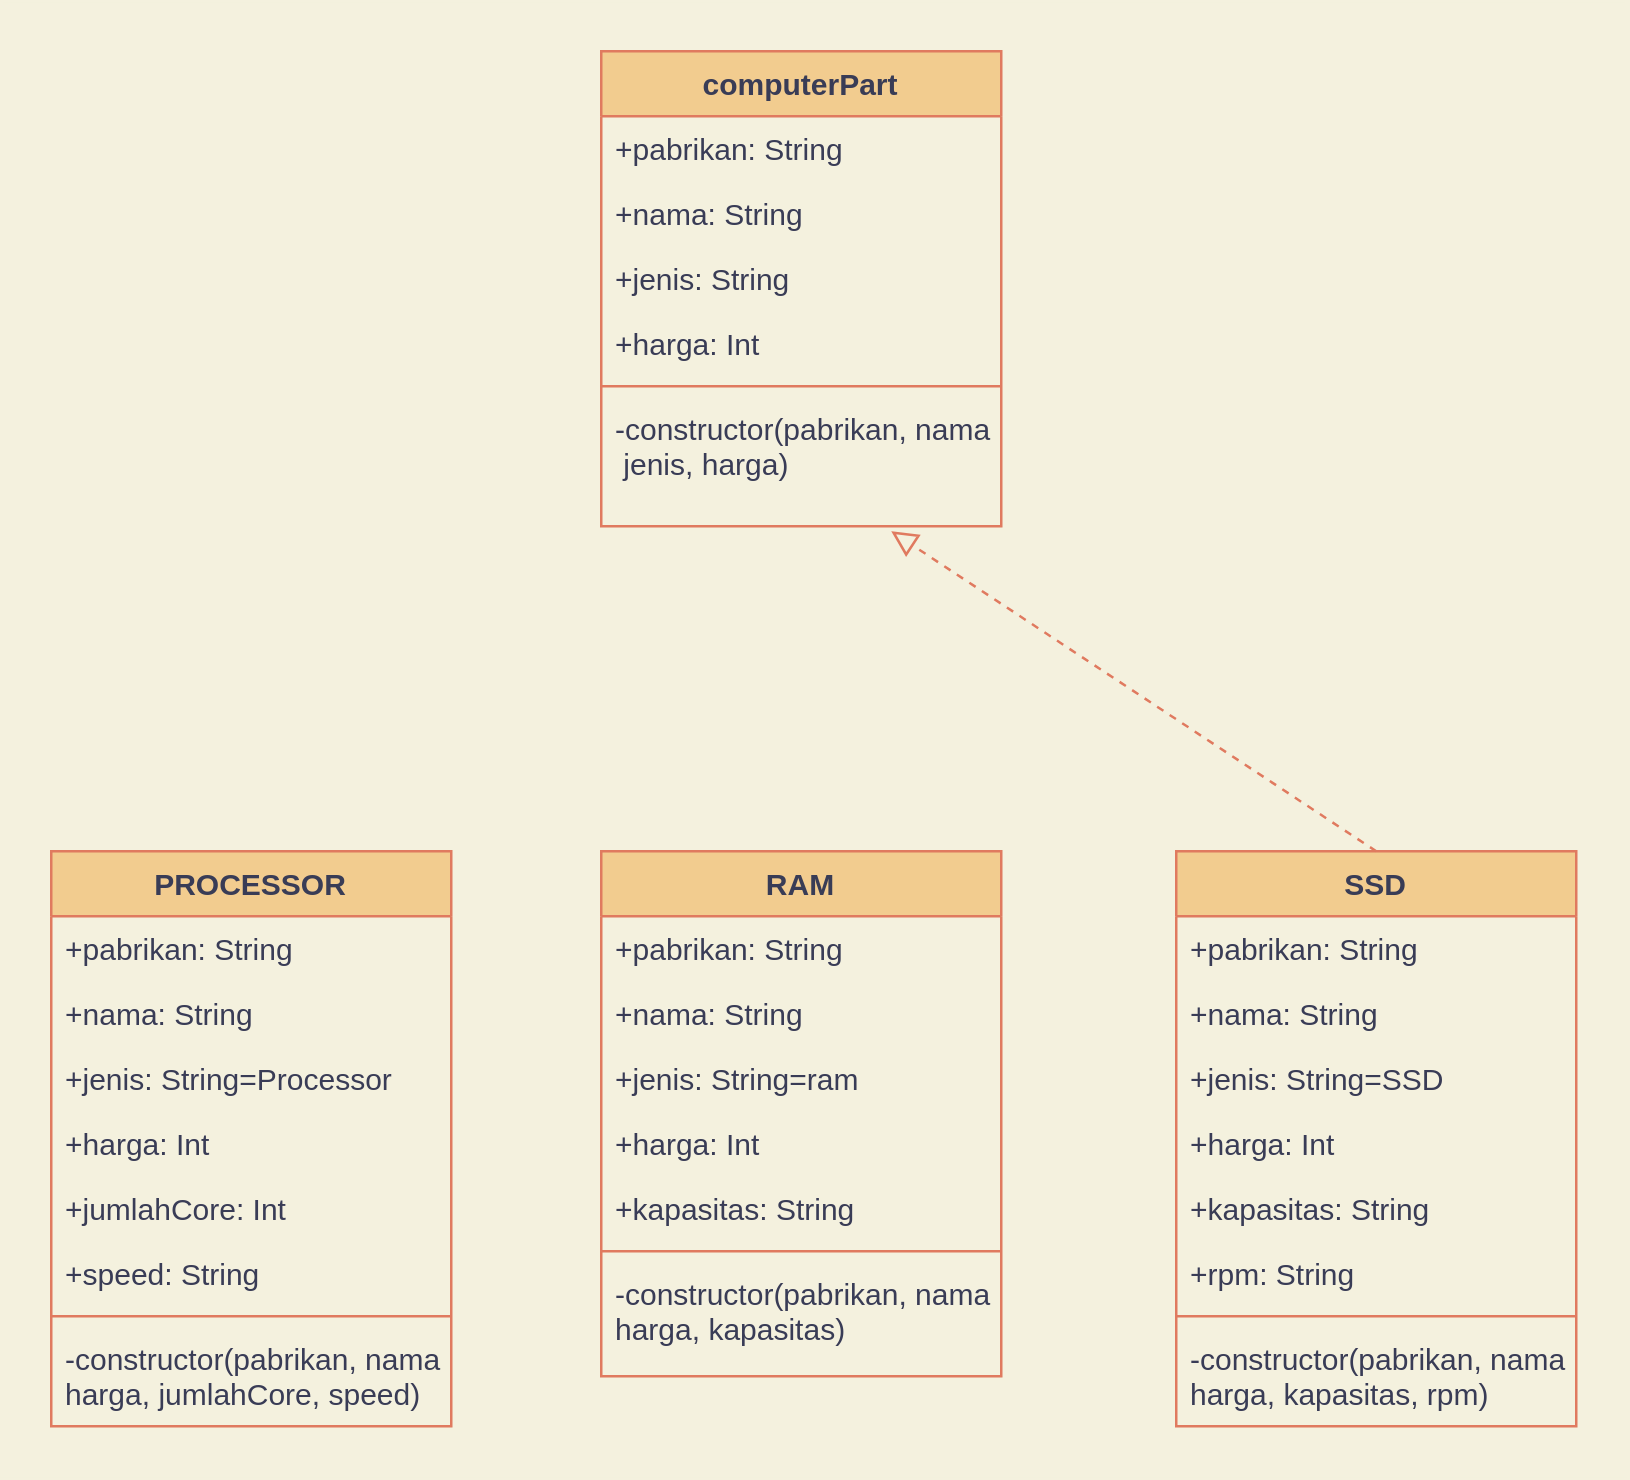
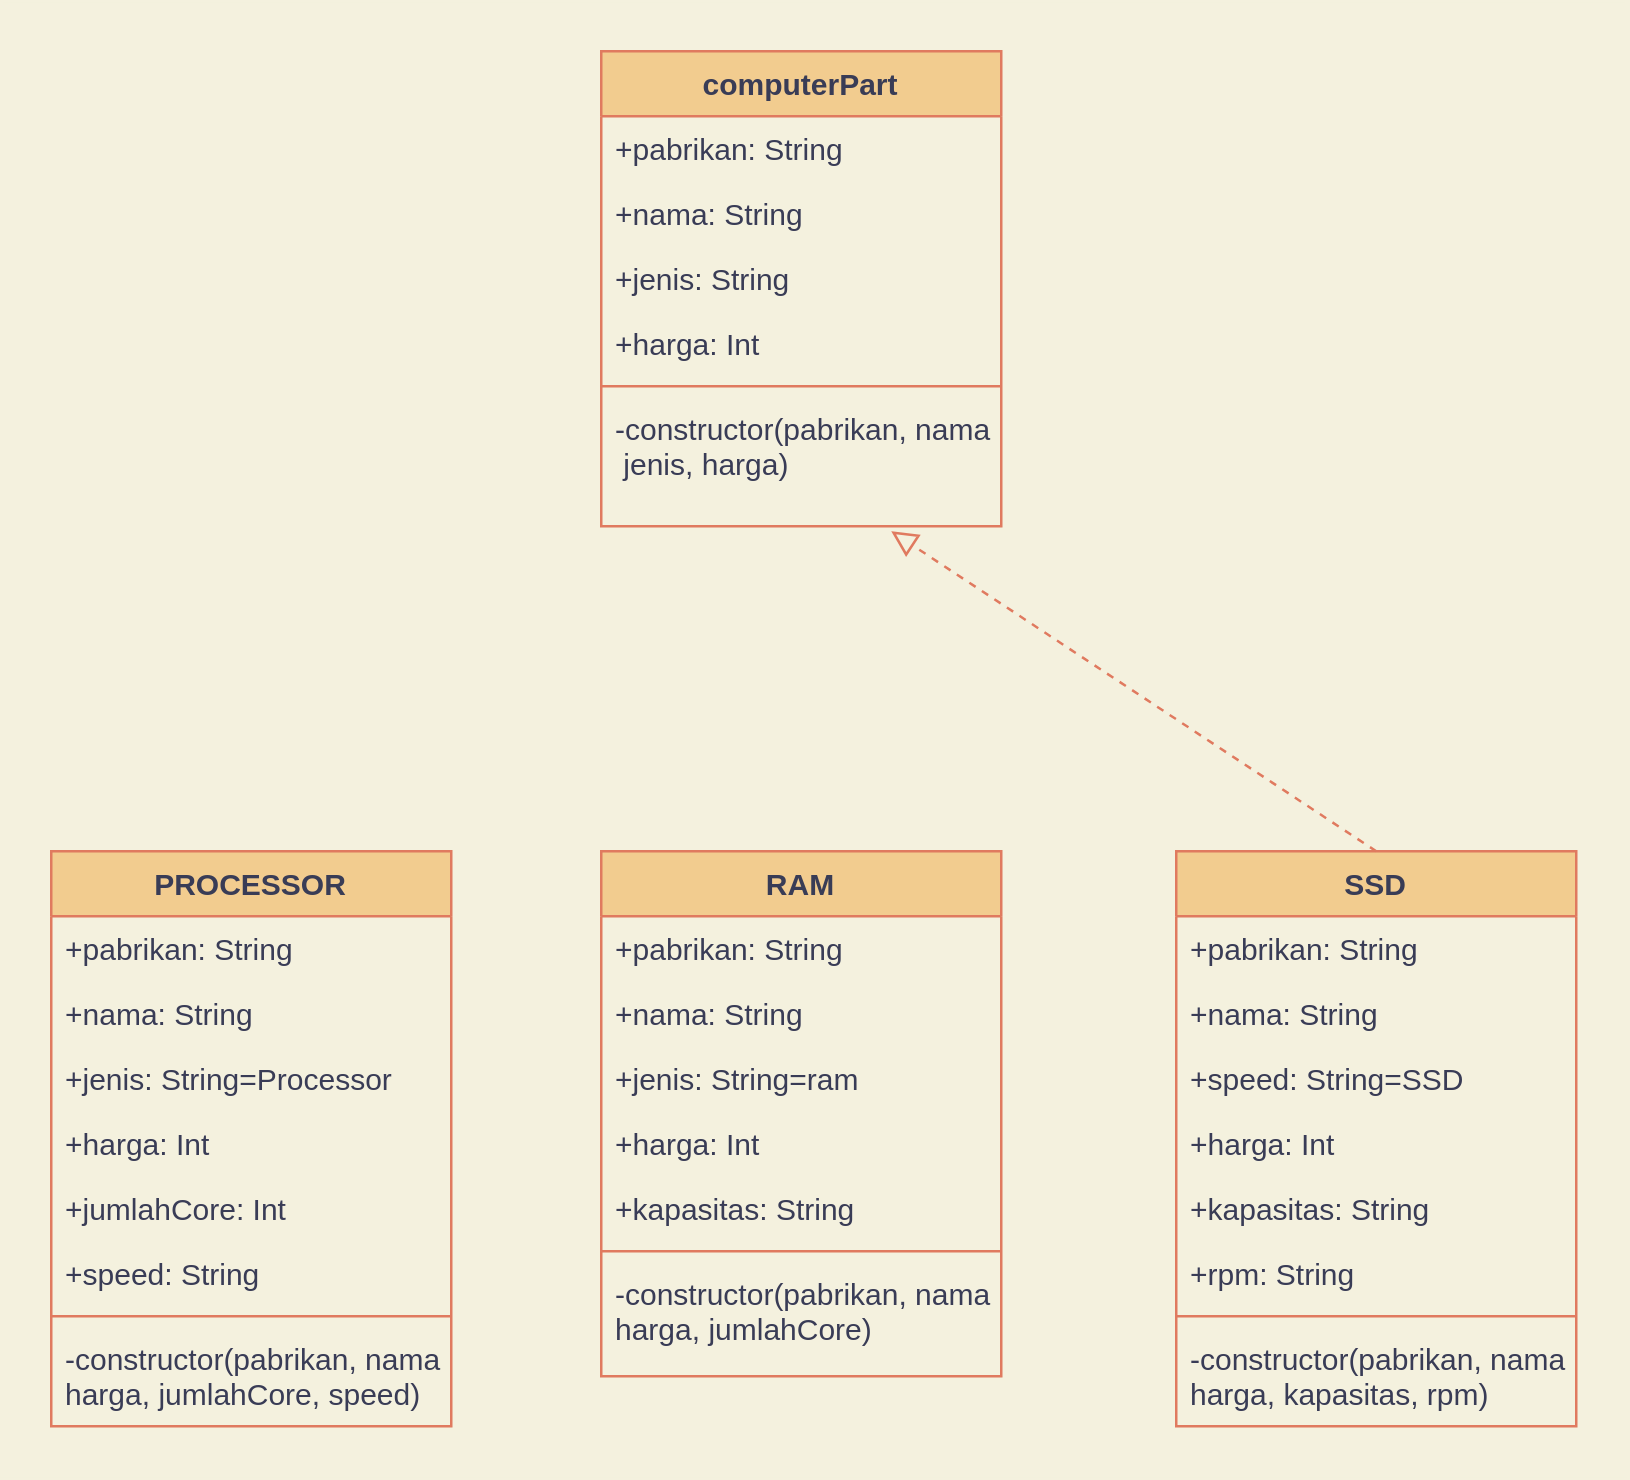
node "+jenis: String=SSD": label "+jenis: String=SSD" -> "+speed: String=SSD"
node "-constructor(pabrikan, nama, harga, kapasitas)": label "-constructor(pabrikan, nama, harga, kapasitas)" -> "-constructor(pabrikan, nama, harga, jumlahCore)"
